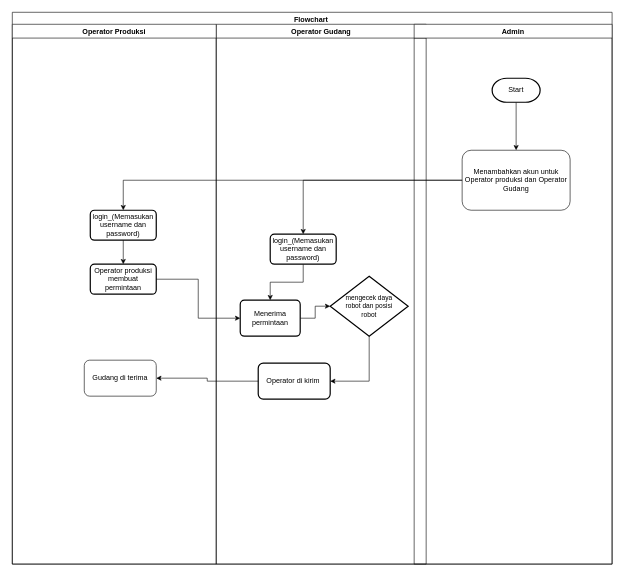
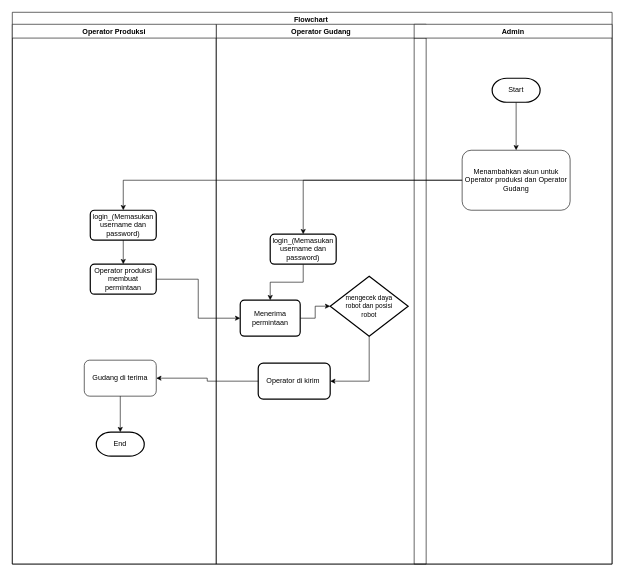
edge "Gudang di terima" -> "End": added
node "End": added
